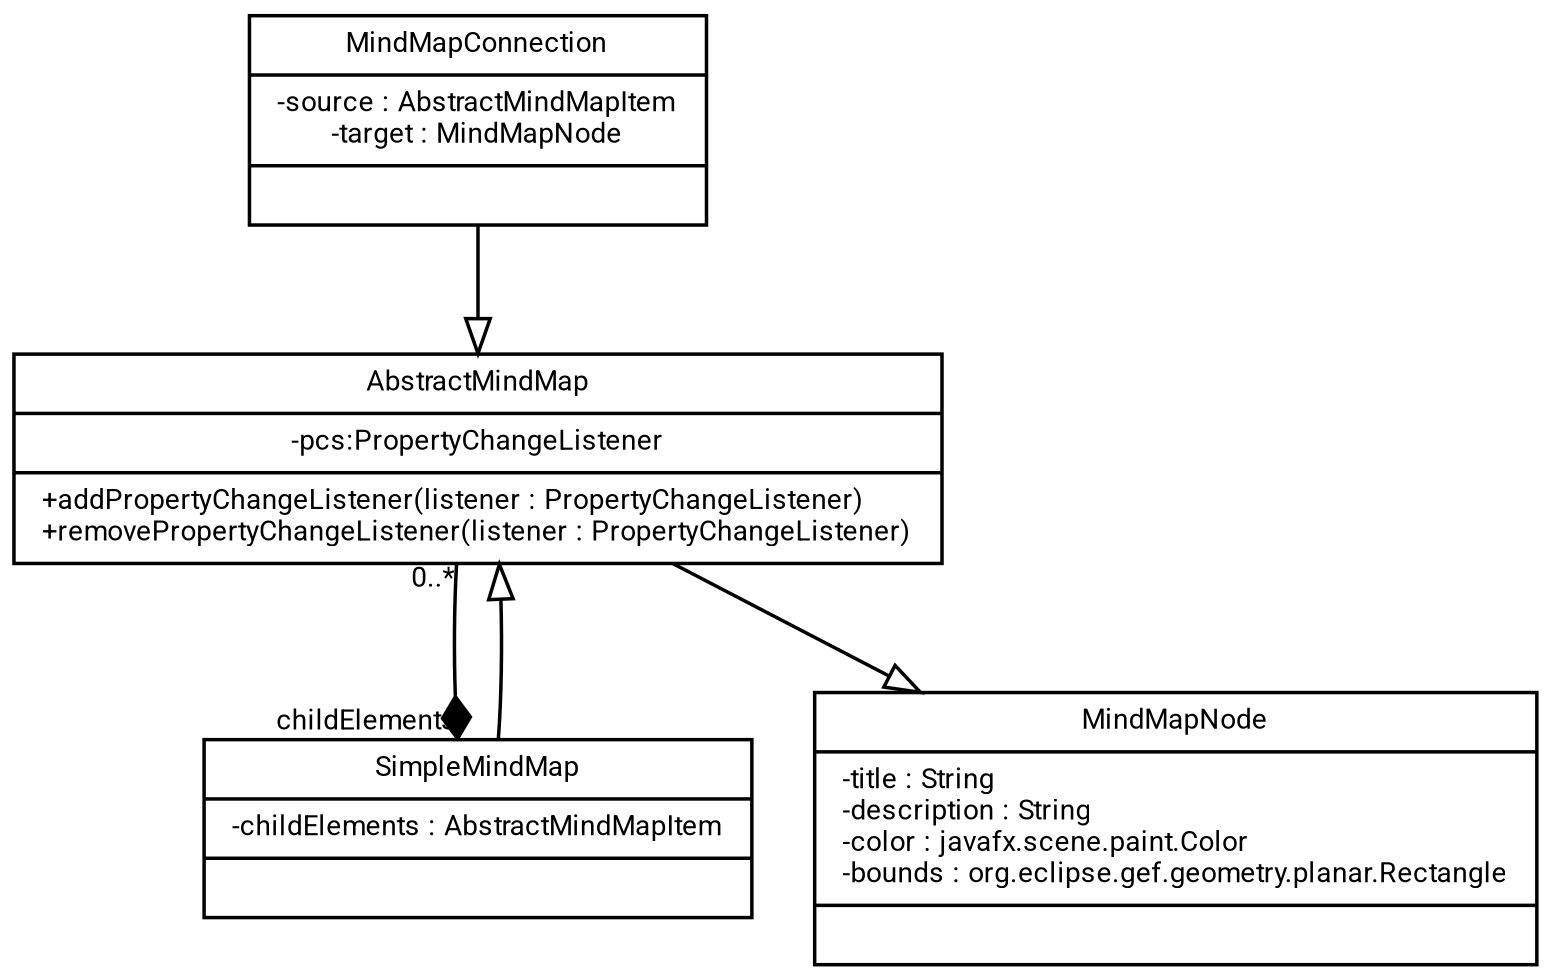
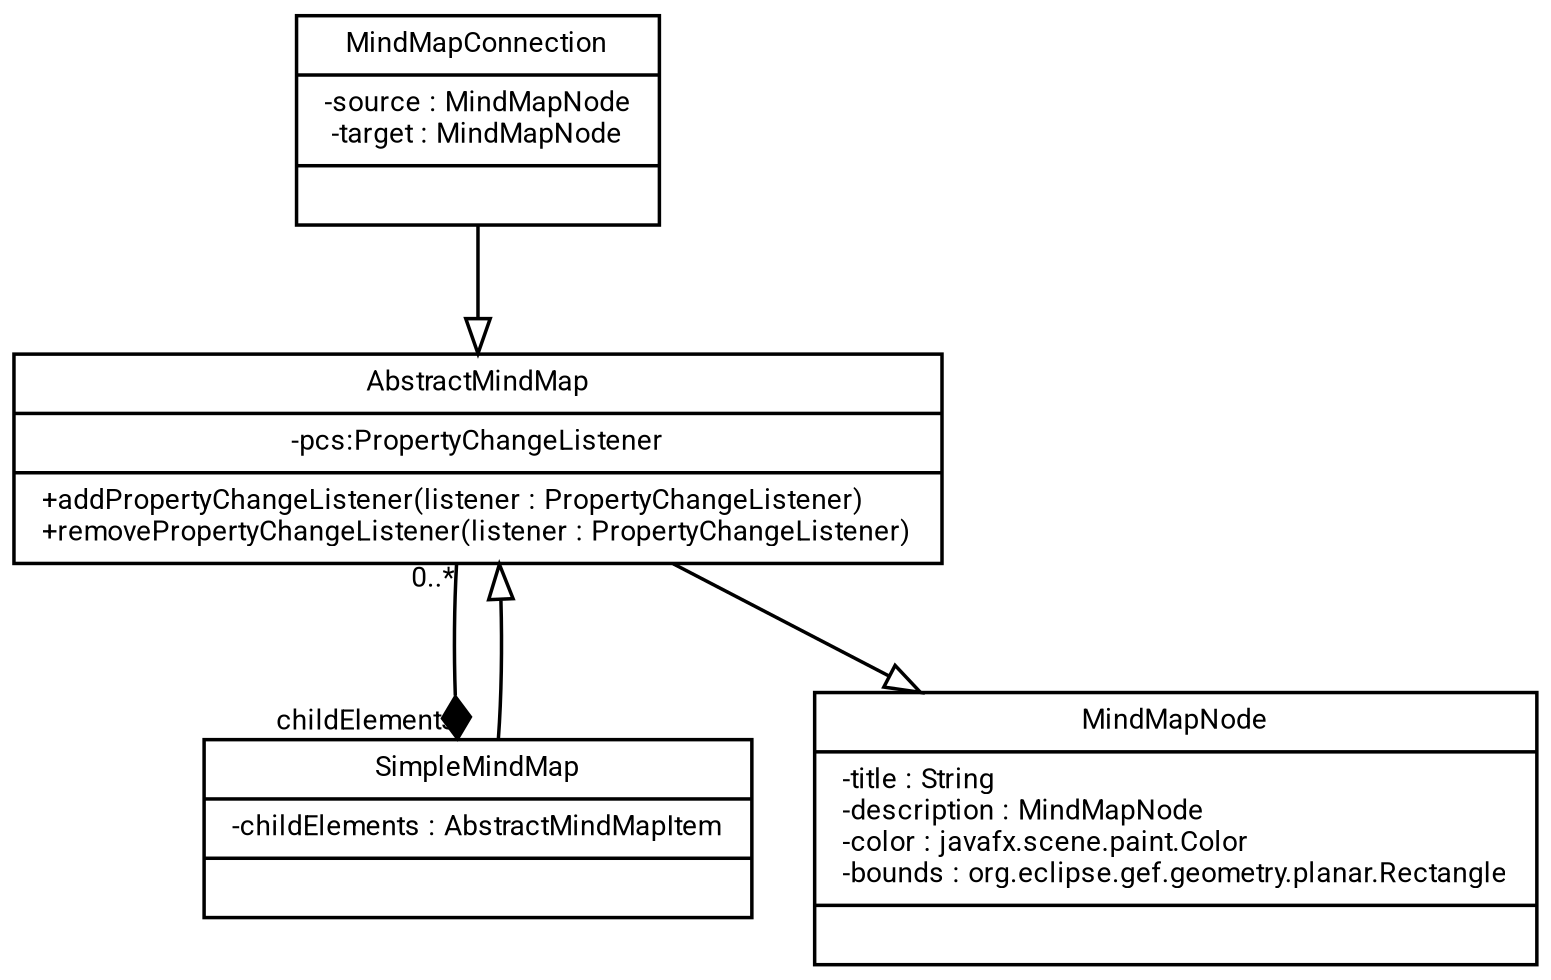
node "MindMapConnection": text "-source : AbstractMindMapItem" -> "-source : MindMapNode"
node "MindMapNode": text "-description : String" -> "-description : MindMapNode"
